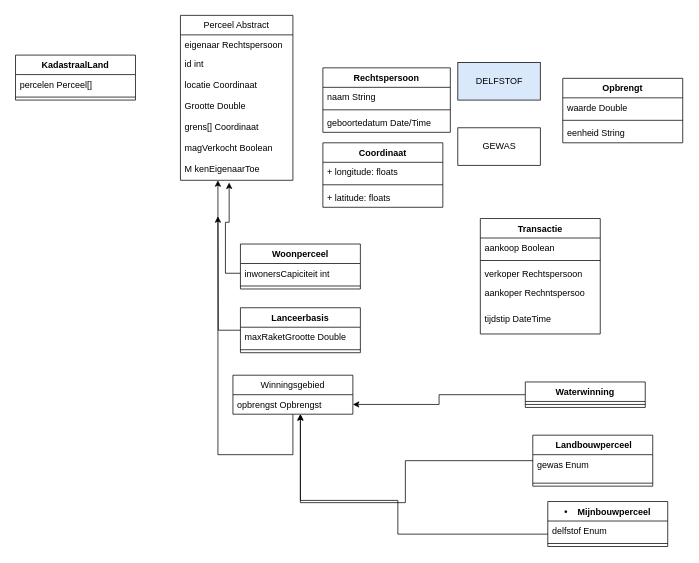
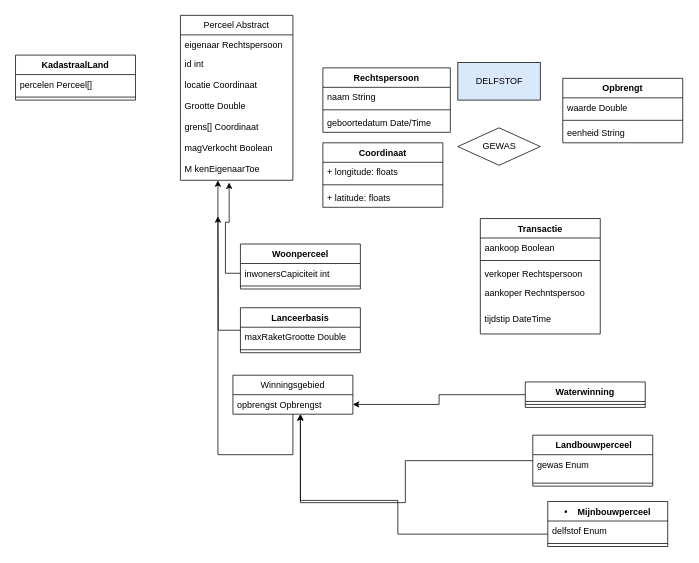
node "GEWAS": shape rectangle -> diamond
